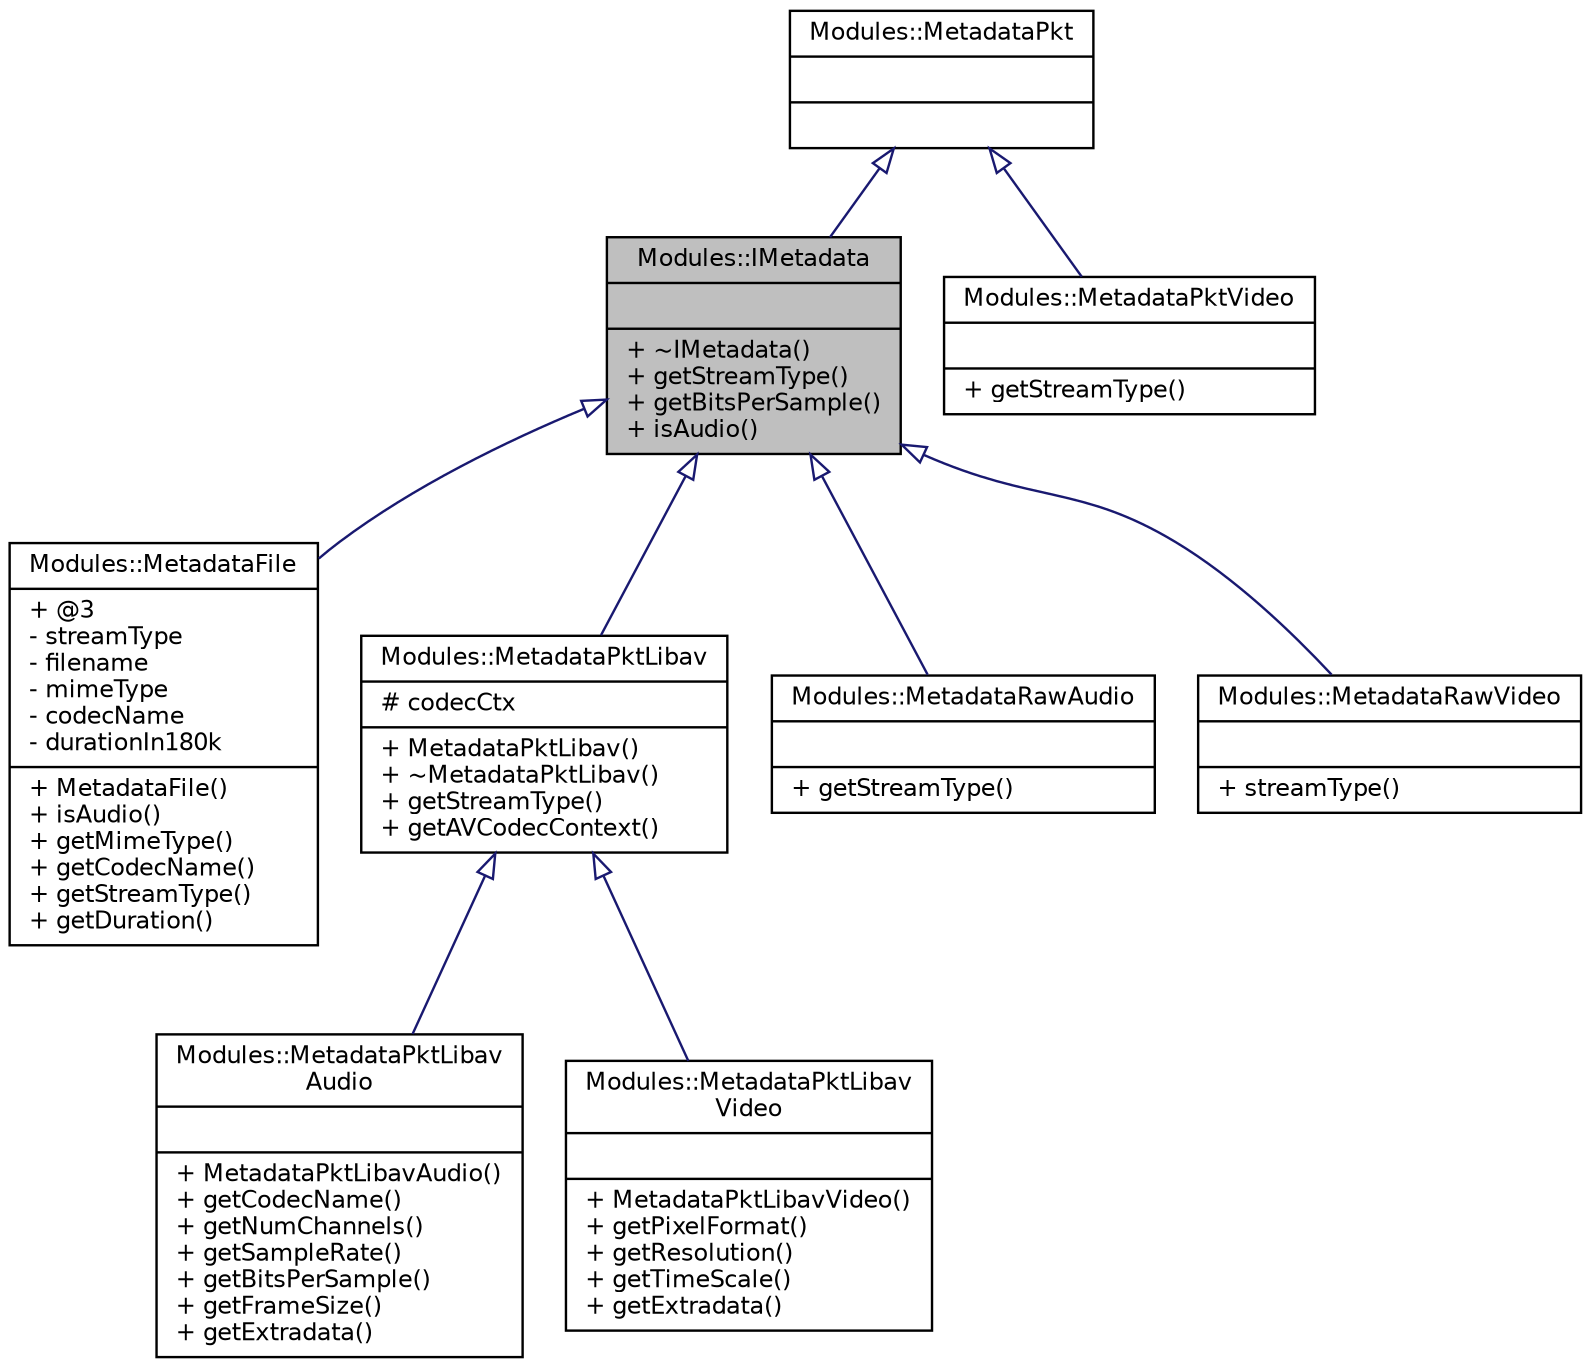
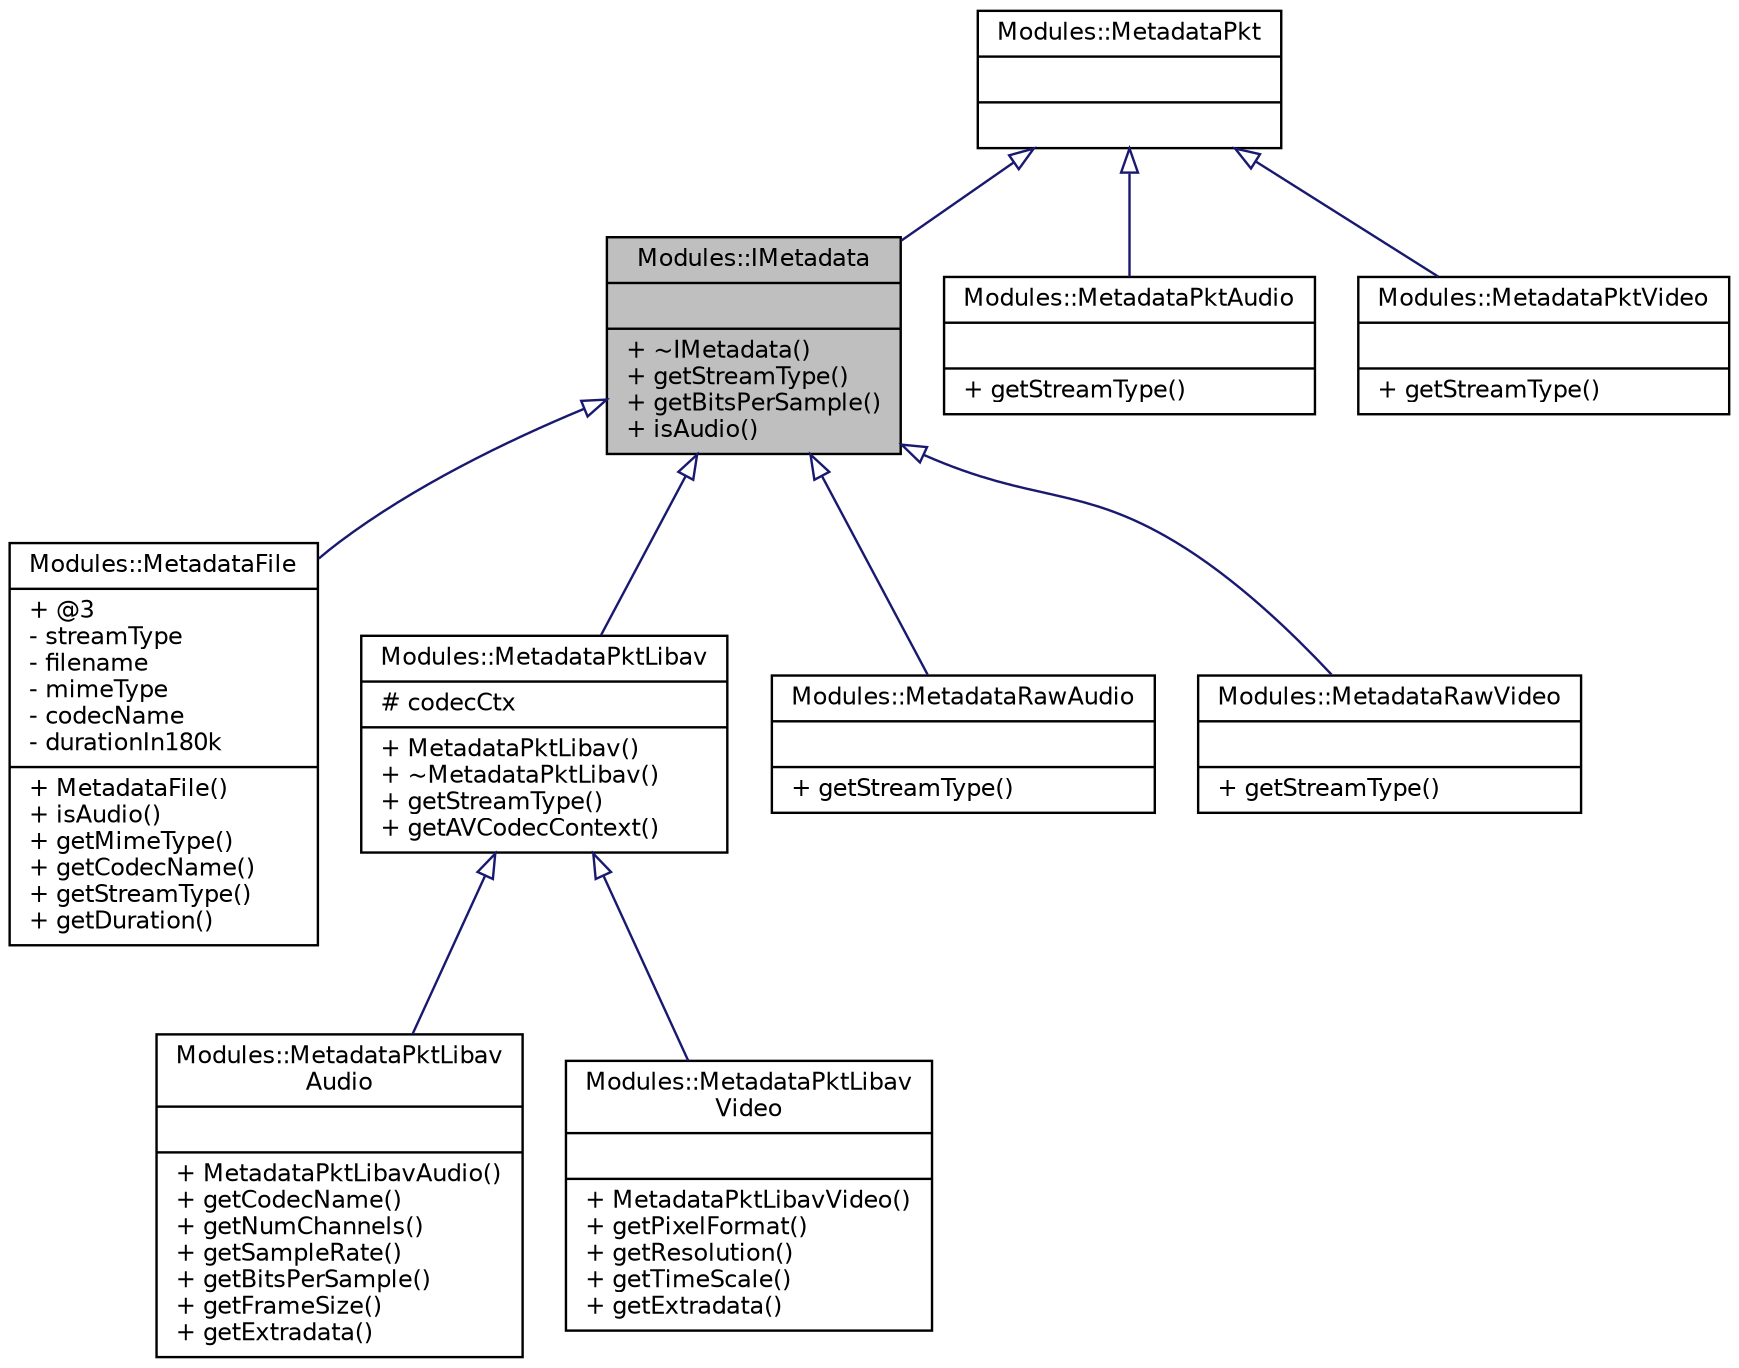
node "Modules::MetadataPktAudio": added
node "Modules::MetadataRawVideo": text "+ streamType()" -> "+ getStreamType()"
